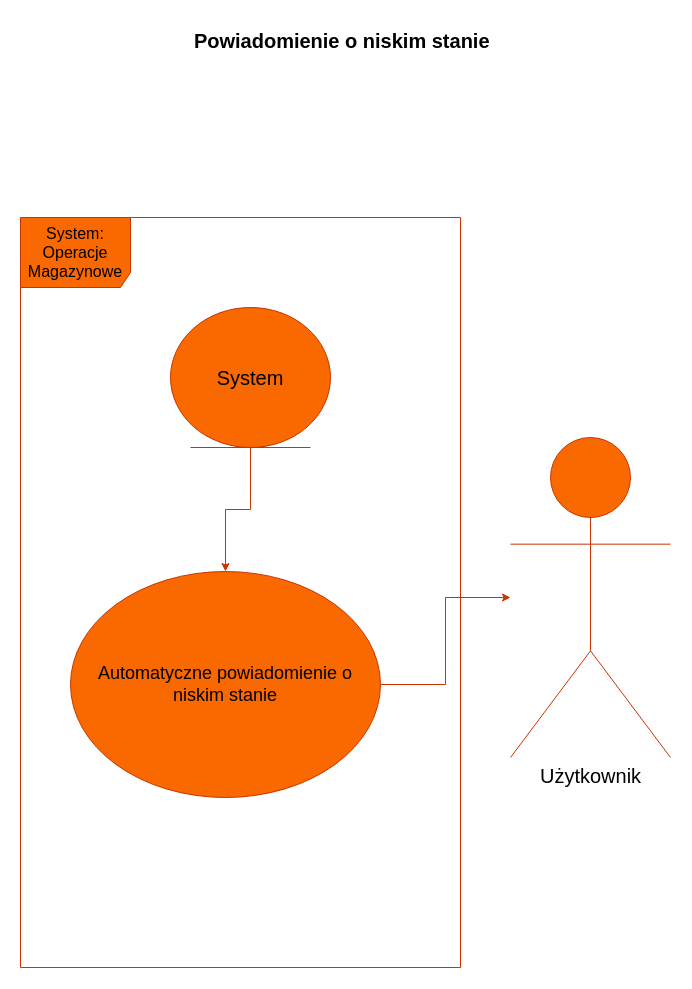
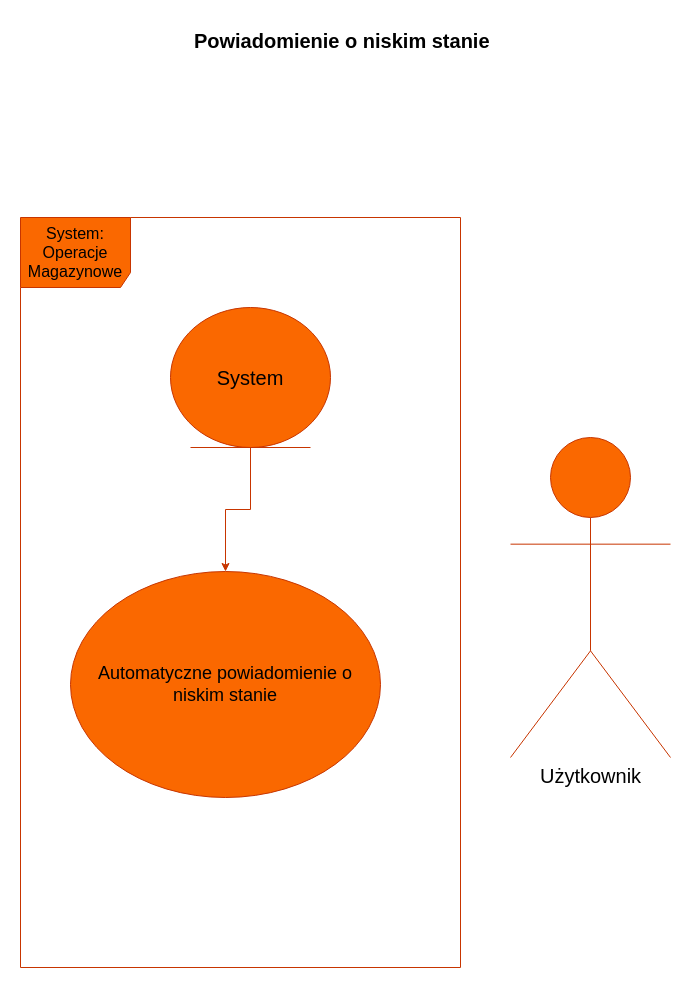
edge "Automatyczne powiadomienie o niskim stanie" -> "Użytkownik": removed
